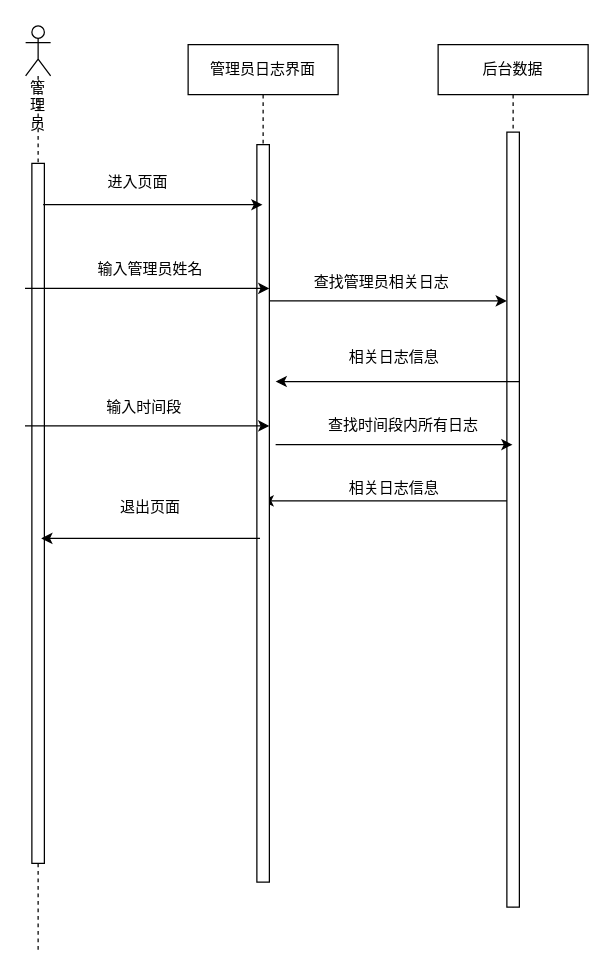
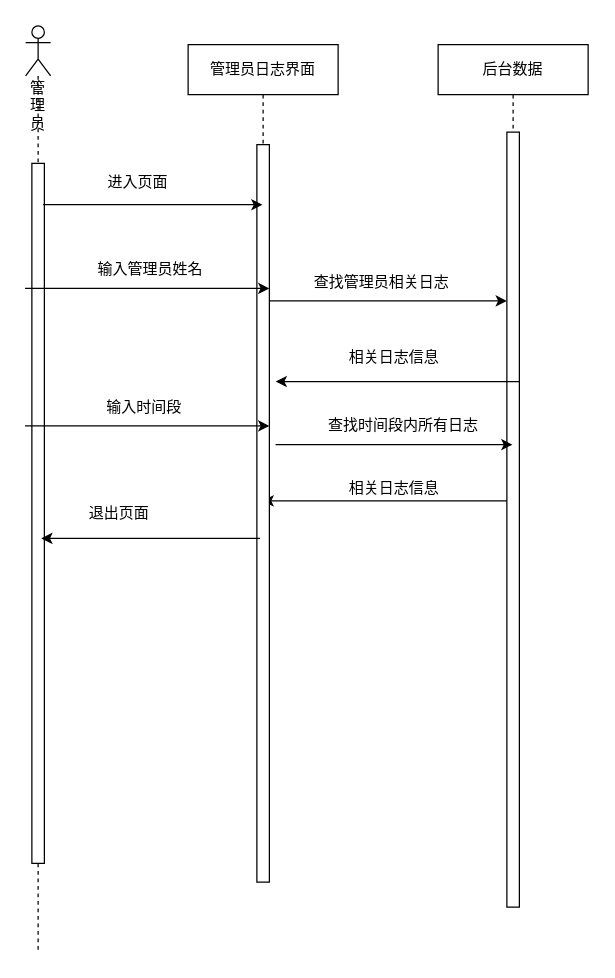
node "退出页面": moved (151, 507) -> (119, 513)
